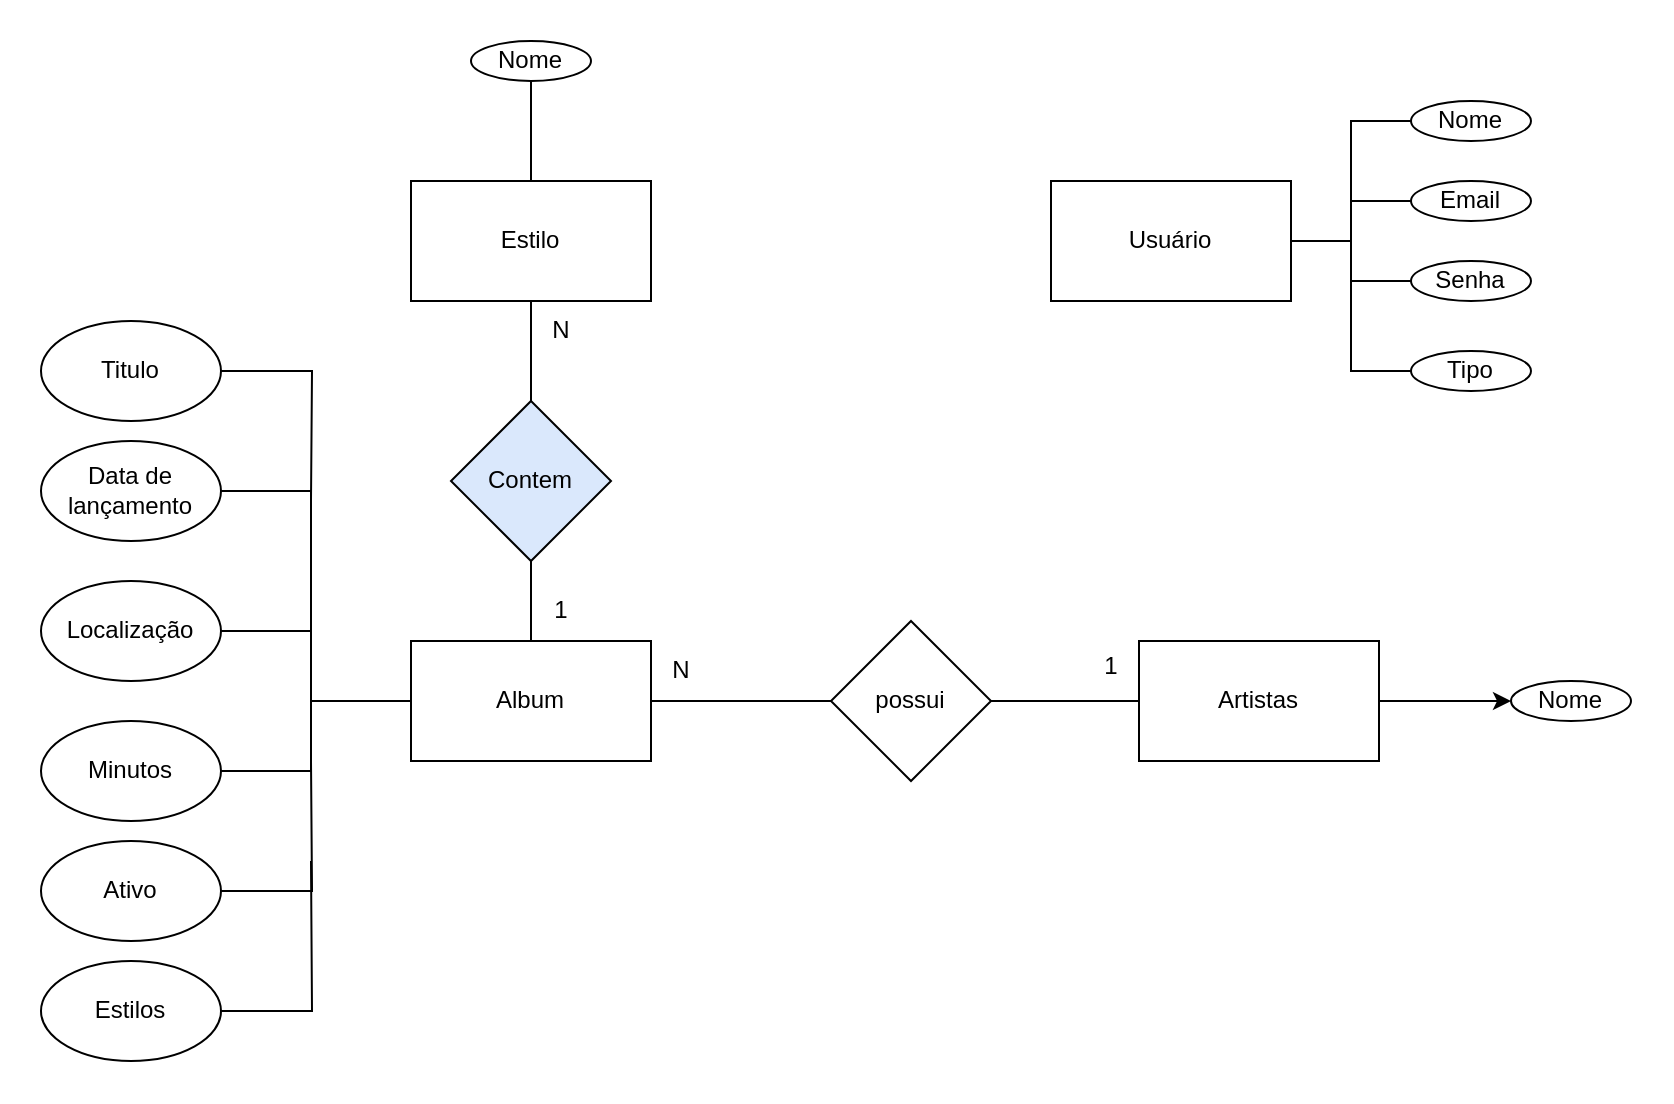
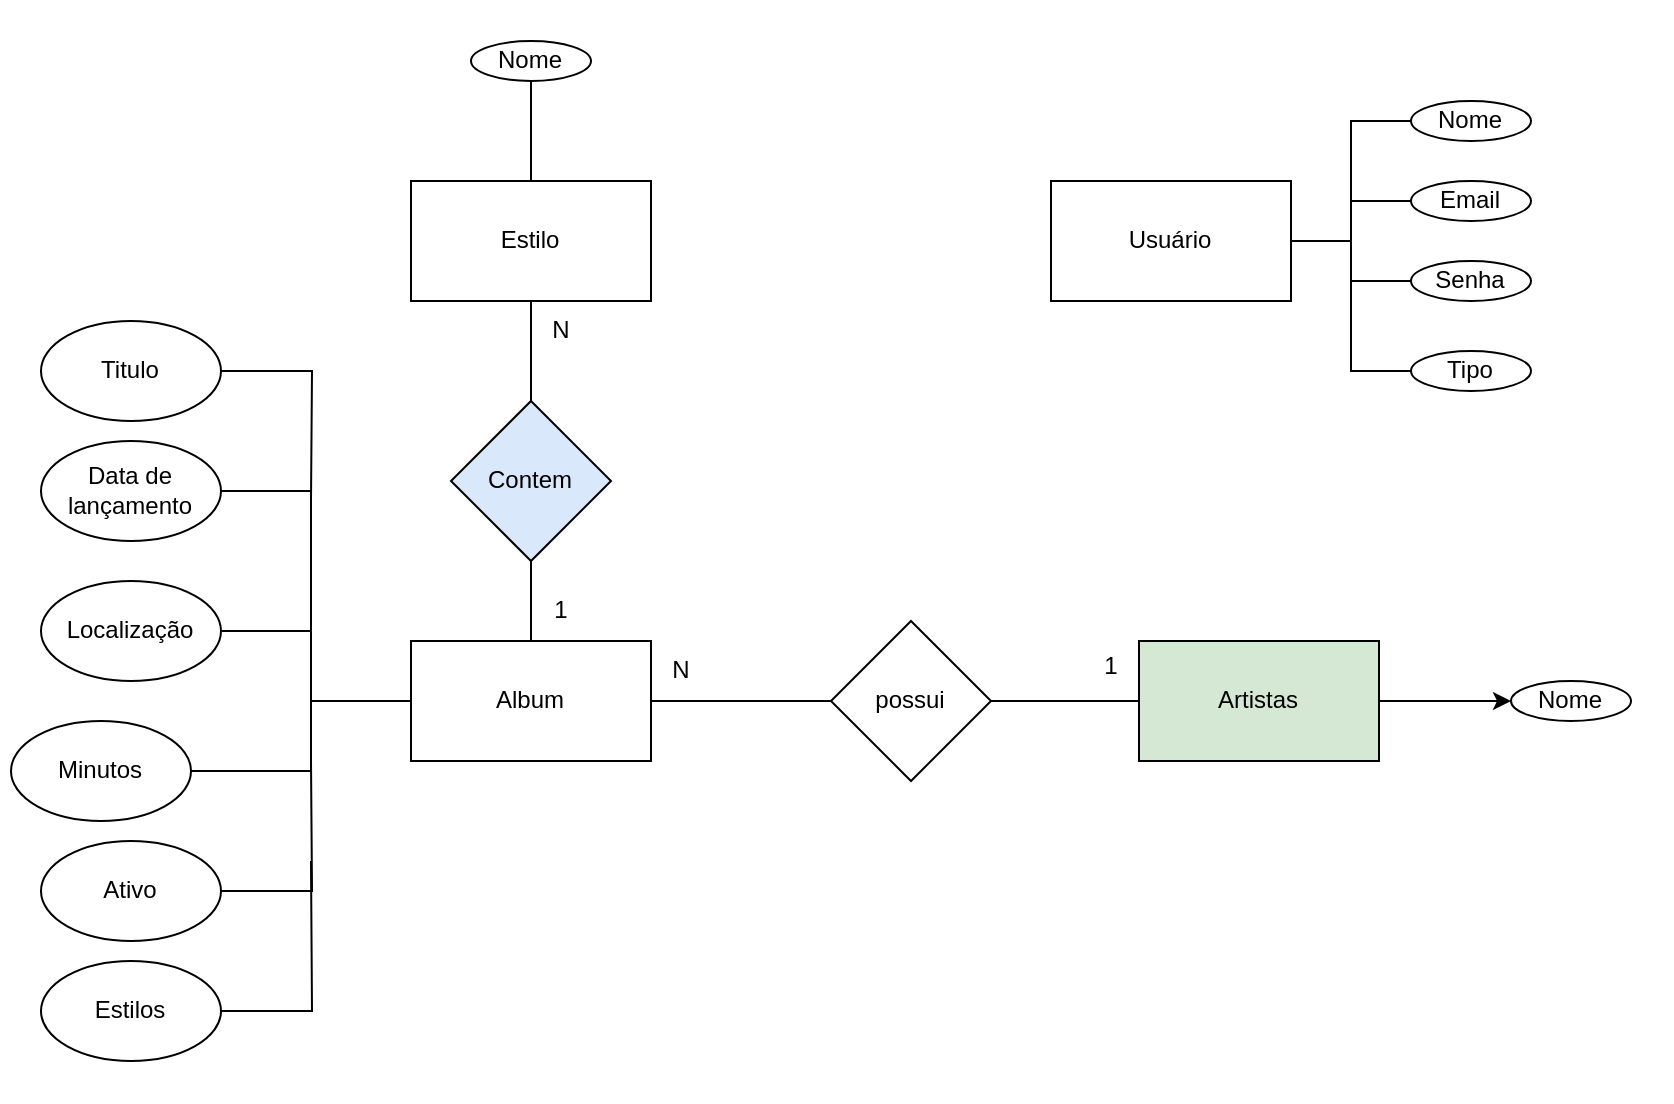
node "Artistas": fillcolor #ffffff -> #d5e8d4
node "Minutos": moved (131, 771) -> (101, 771)
